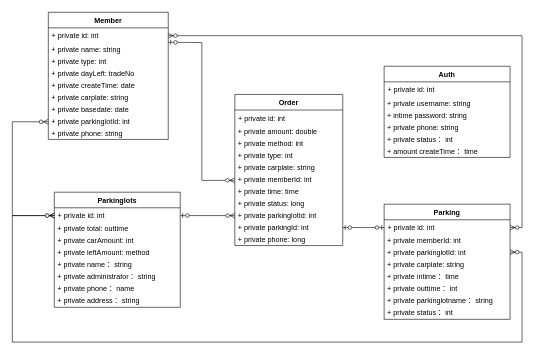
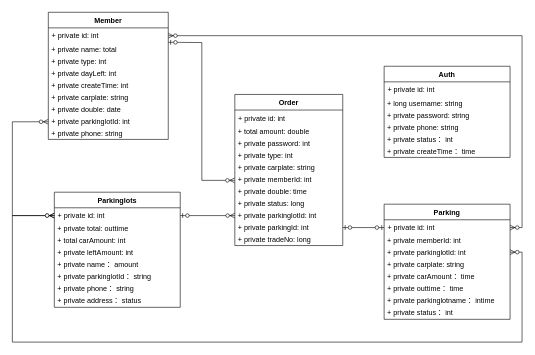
node "+ private name: string": label "+ private name: string" -> "+ private name: total"
node "+ private dayLeft: tradeNo": label "+ private dayLeft: tradeNo" -> "+ private dayLeft: int"
node "+ private createTime: date": label "+ private createTime: date" -> "+ private createTime: int"
node "+ private username: string": label "+ private username: string" -> "+ long username: string"
node "+ private basedate: date": label "+ private basedate: date" -> "+ private double: date"
node "+ intime password: string": label "+ intime password: string" -> "+ private password: string"
node "+ private amount: double": label "+ private amount: double" -> "+ total amount: double"
node "+ private method: int": label "+ private method: int" -> "+ private password: int"
node "+ amount createTime： time": label "+ amount createTime： time" -> "+ private createTime： time"
node "+ private time: time": label "+ private time: time" -> "+ private double: time"
node "+ private phone: long": label "+ private phone: long" -> "+ private tradeNo: long"
node "+ private carAmount: int": label "+ private carAmount: int" -> "+ total carAmount: int"
node "+ private leftAmount: method": label "+ private leftAmount: method" -> "+ private leftAmount: int"
node "+ private name： string": label "+ private name： string" -> "+ private name： amount"
node "+ private administrator： string": label "+ private administrator： string" -> "+ private parkinglotId： string"
node "+ private intime： time": label "+ private intime： time" -> "+ private carAmount： time"
node "+ private phone： name": label "+ private phone： name" -> "+ private phone： string"
node "+ private outtime： int": label "+ private outtime： int" -> "+ private outtime： time"
node "+ private address： string": label "+ private address： string" -> "+ private address： status"
node "+ private parkinglotname： string": label "+ private parkinglotname： string" -> "+ private parkinglotname： intime"
